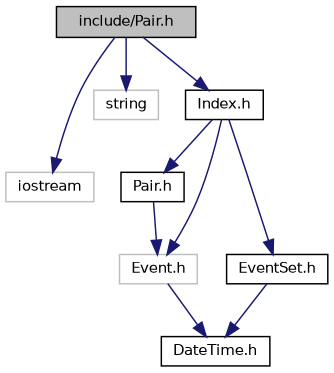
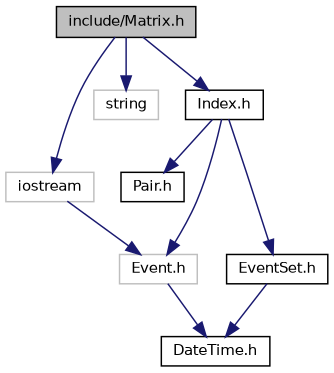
node "include/Pair.h": label "include/Pair.h" -> "include/Matrix.h"
edge "Pair.h" -> "Event.h": now "iostream" -> "Event.h"
